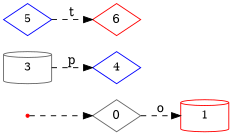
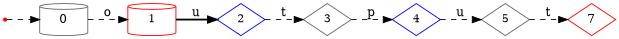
node "5": color blue -> gray40
node "6": label "6" -> "7"
node "2": added
edge "4" -> "5": added, label "u"
node "3": shape cylinder -> diamond
node "0": shape diamond -> cylinder
